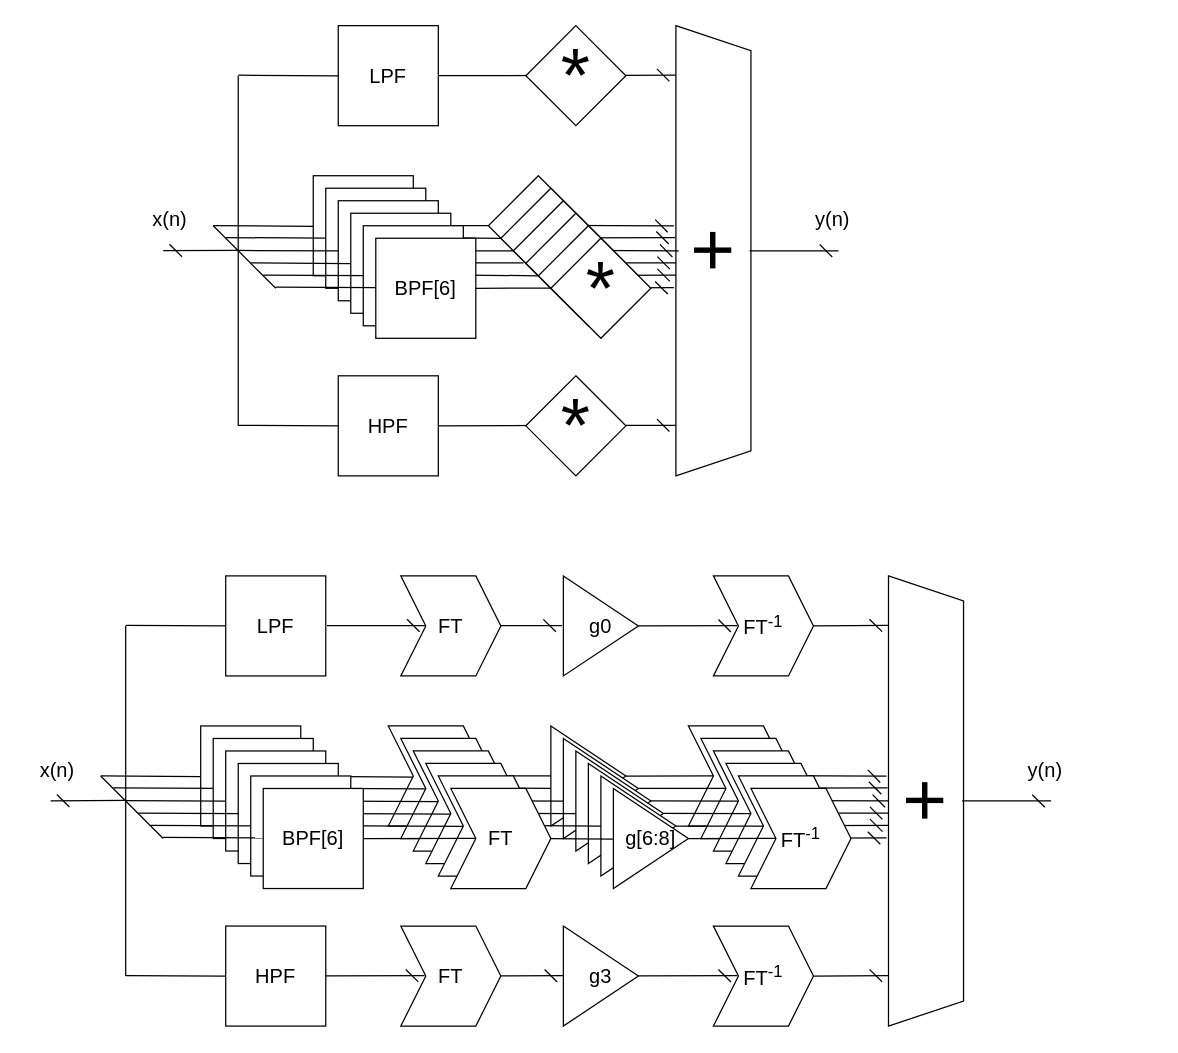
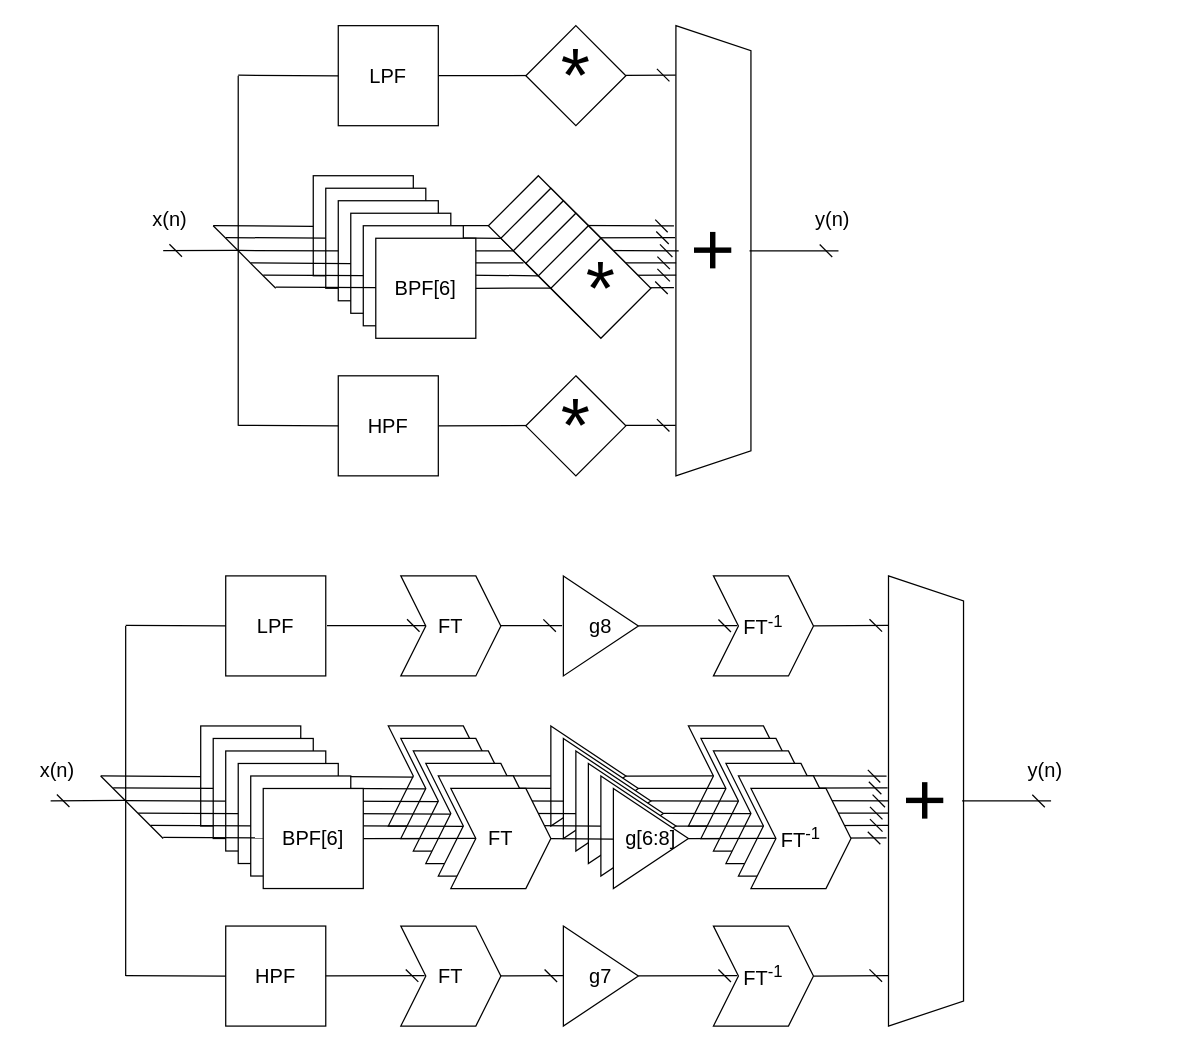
node "g0": label "g0" -> "g8"
node "g3": label "g3" -> "g7"
